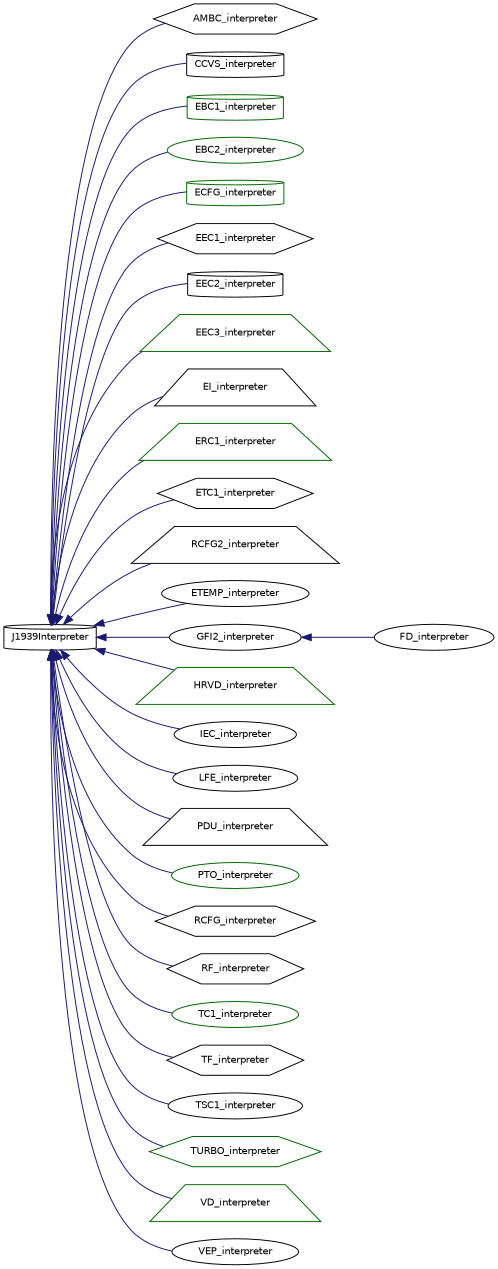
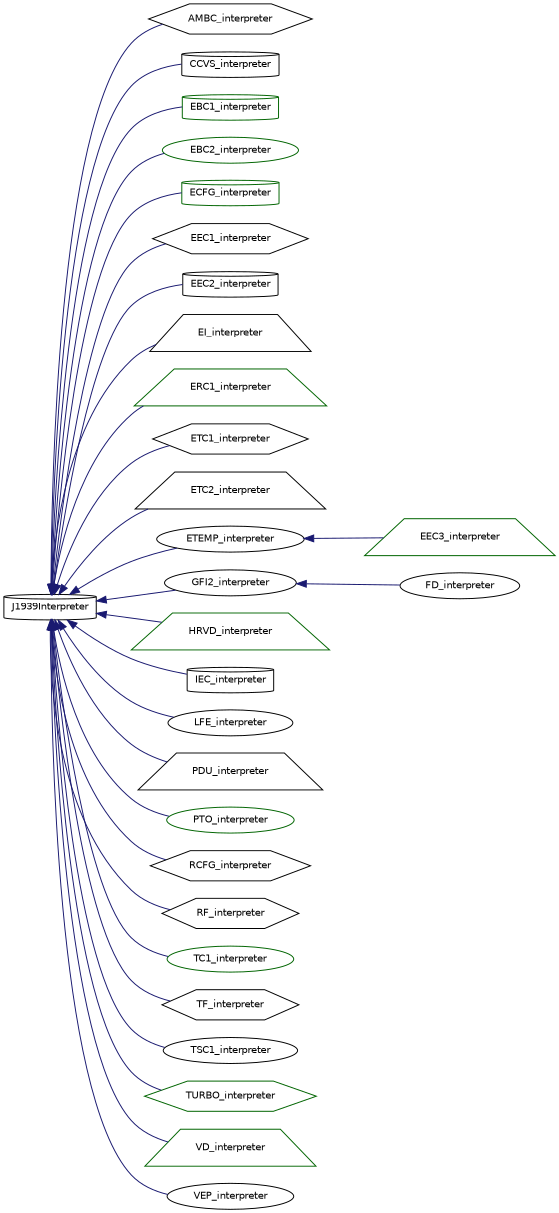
edge "EEC3_interpreter" -> "J1939Interpreter": now "EEC3_interpreter" -> "ETEMP_interpreter"
node "RCFG2_interpreter": label "RCFG2_interpreter" -> "ETC2_interpreter"
node "IEC_interpreter": shape ellipse -> cylinder
